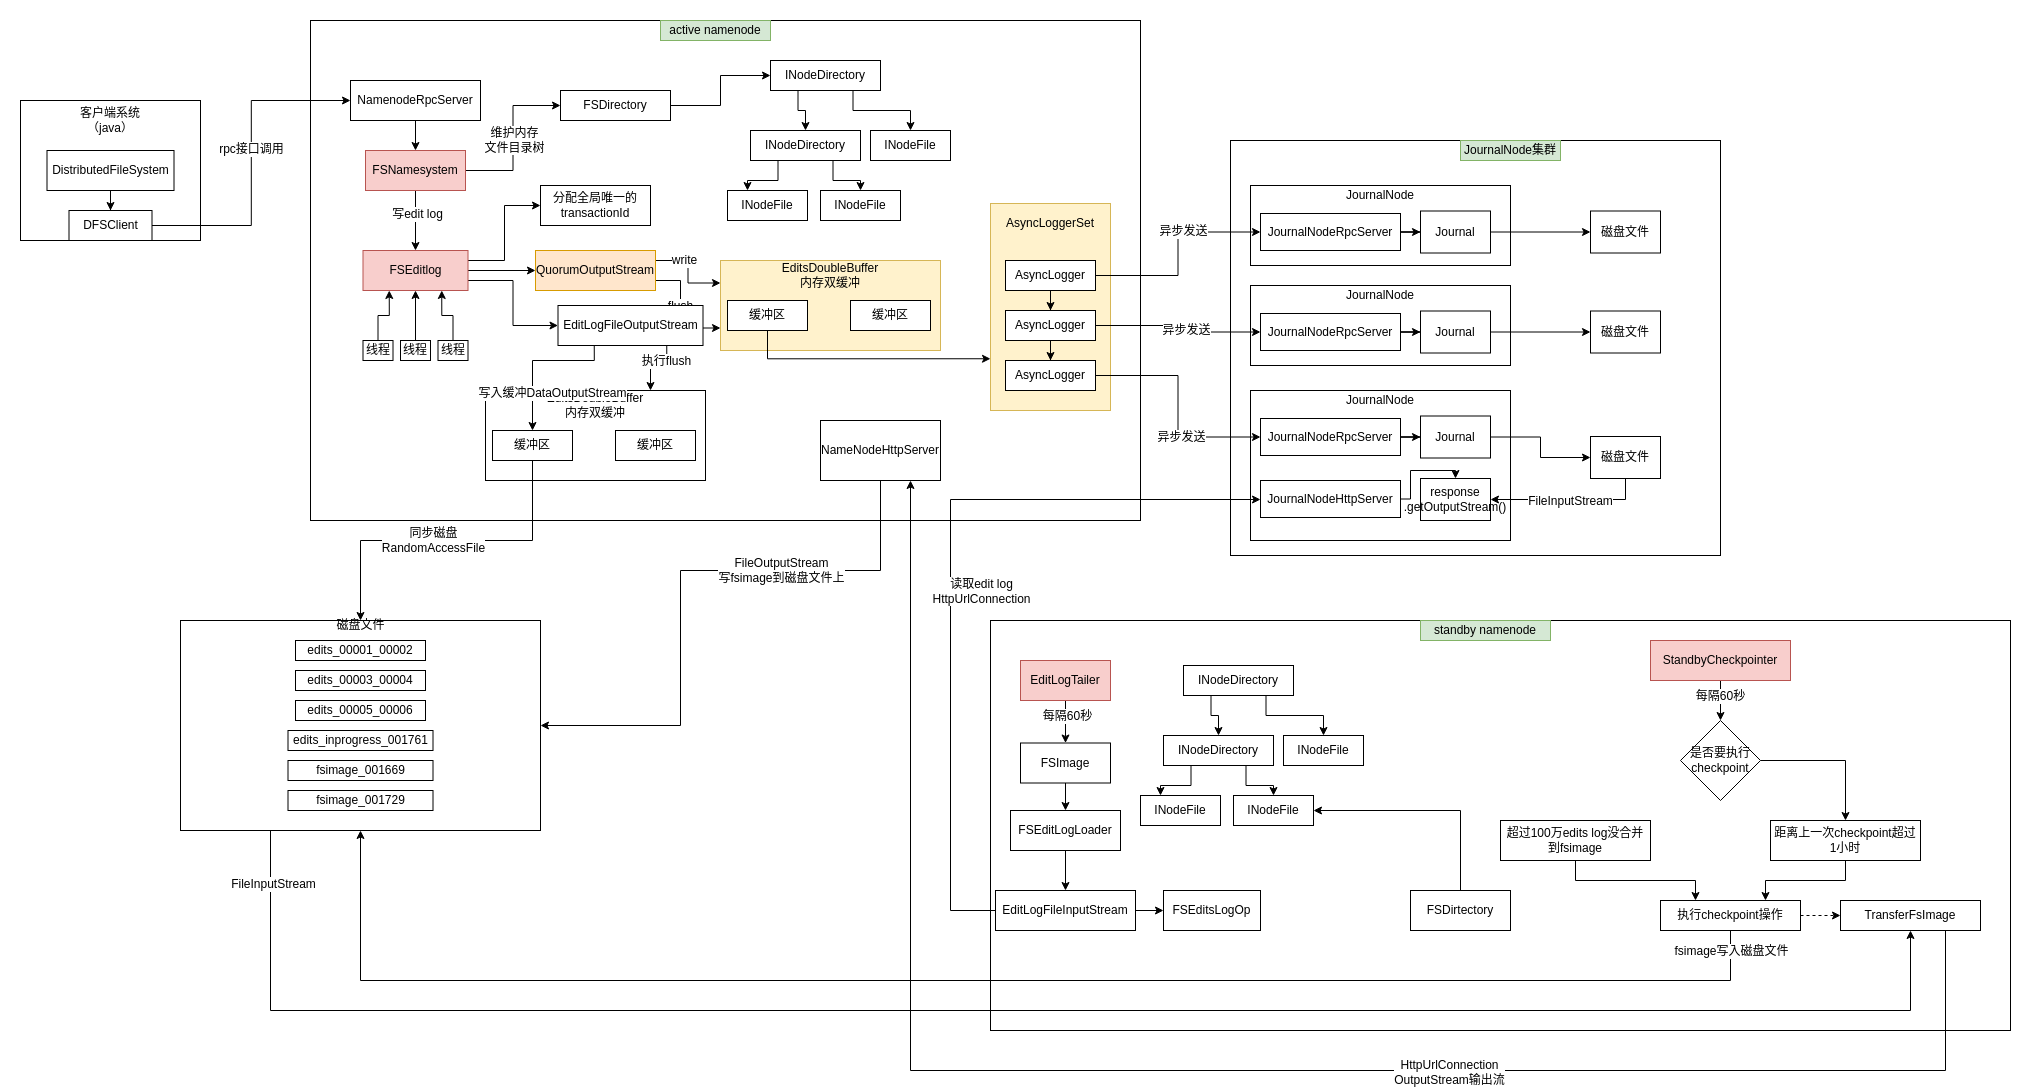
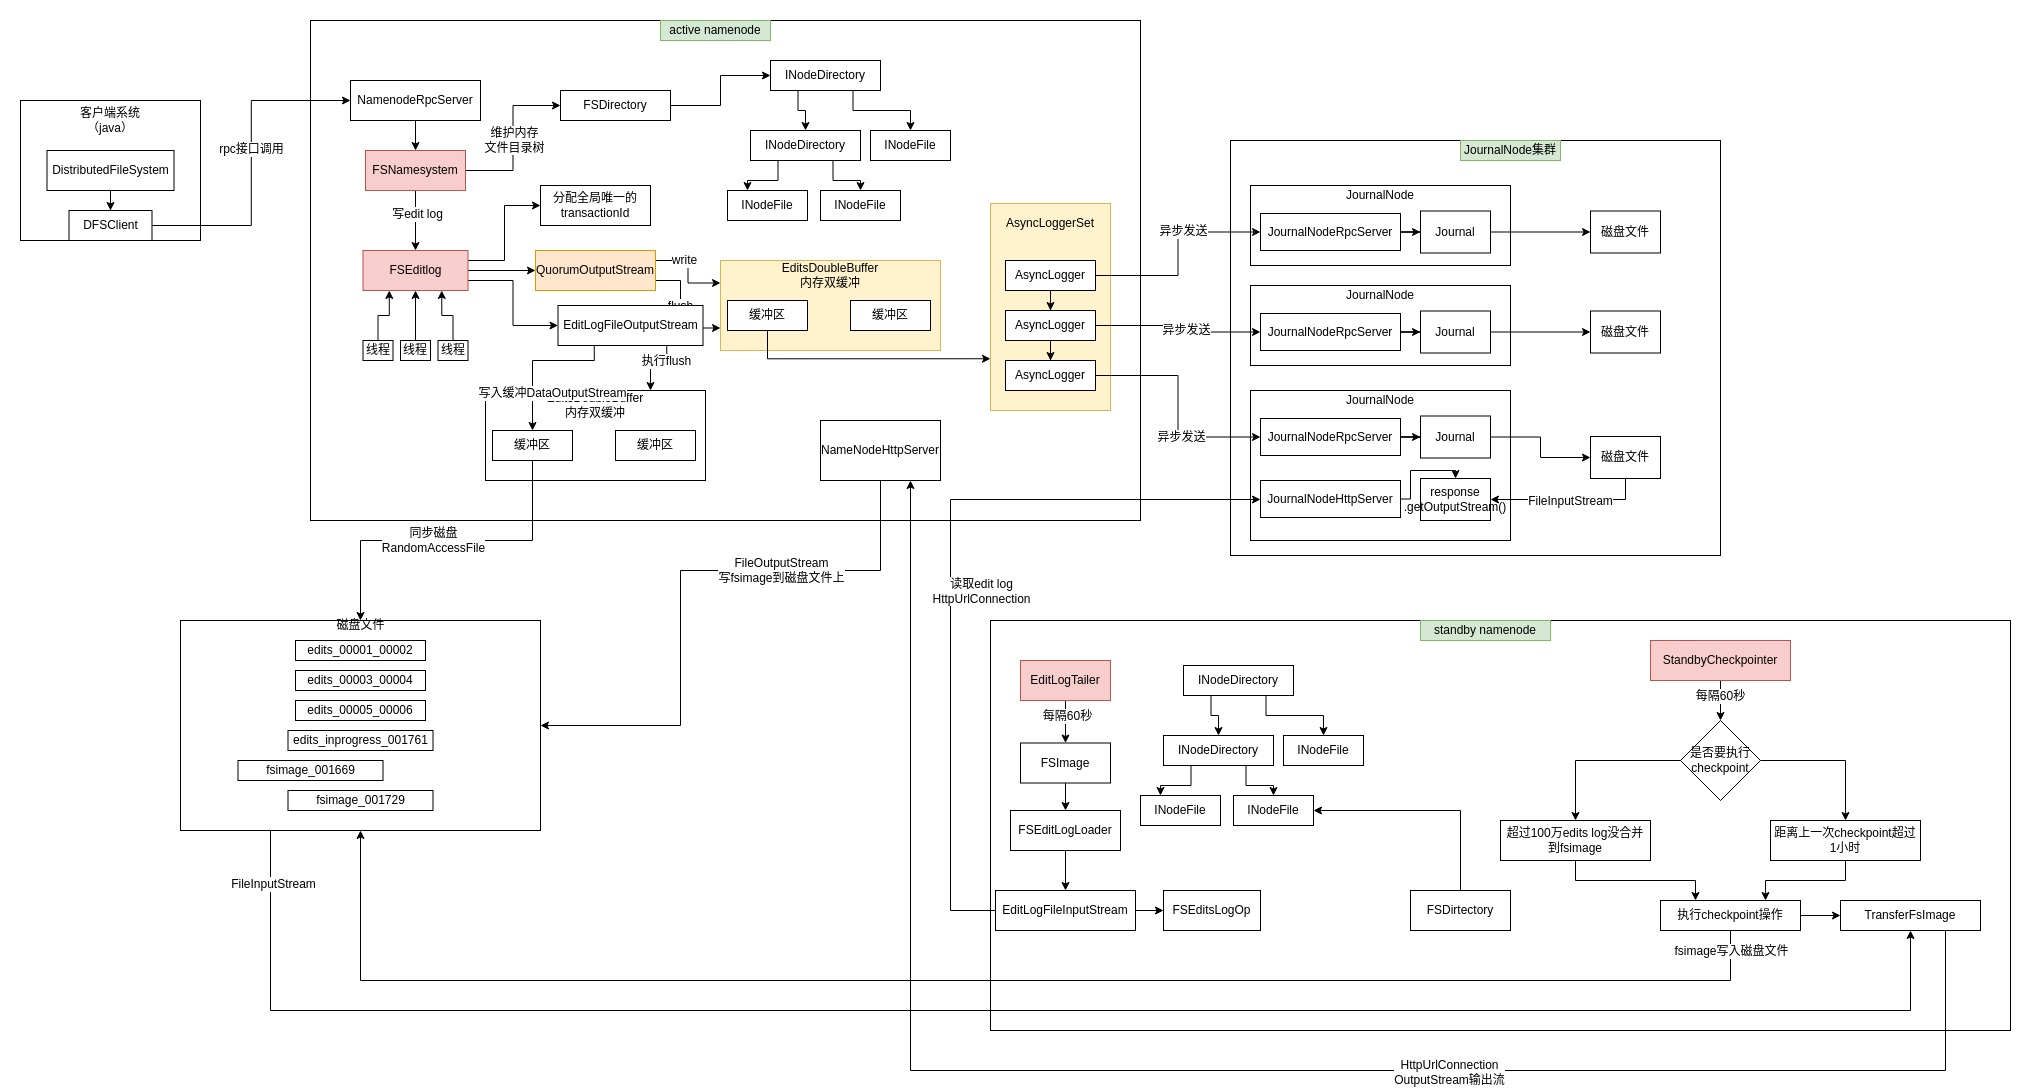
edge "是否要执行checkpoint" -> "超过100万edits log没合并到fsimage": added
node "fsimage_001669": moved (361, 771) -> (311, 771)
edge "执行checkpoint操作" -> "TransferFsImage": style dashed -> solid
